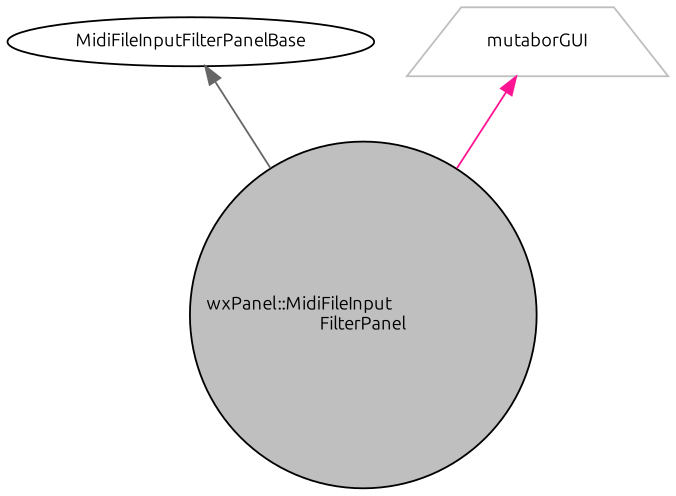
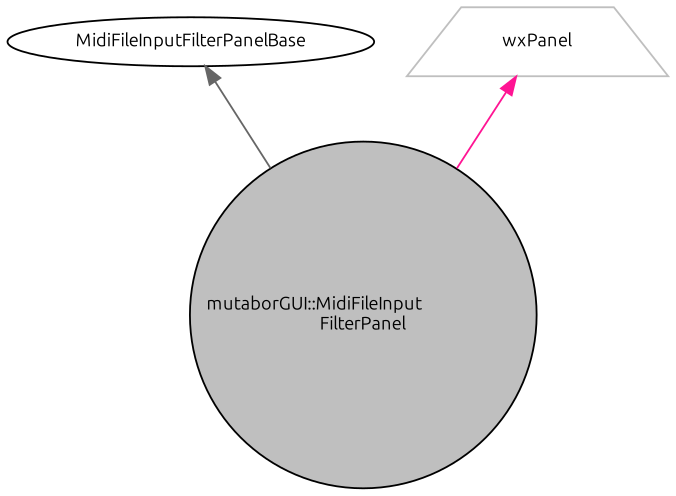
node "mutaborGUI": label "mutaborGUI" -> "wxPanel"
node "wxPanel::MidiFileInput FilterPanel": label "wxPanel::MidiFileInput FilterPanel" -> "mutaborGUI::MidiFileInput FilterPanel"
